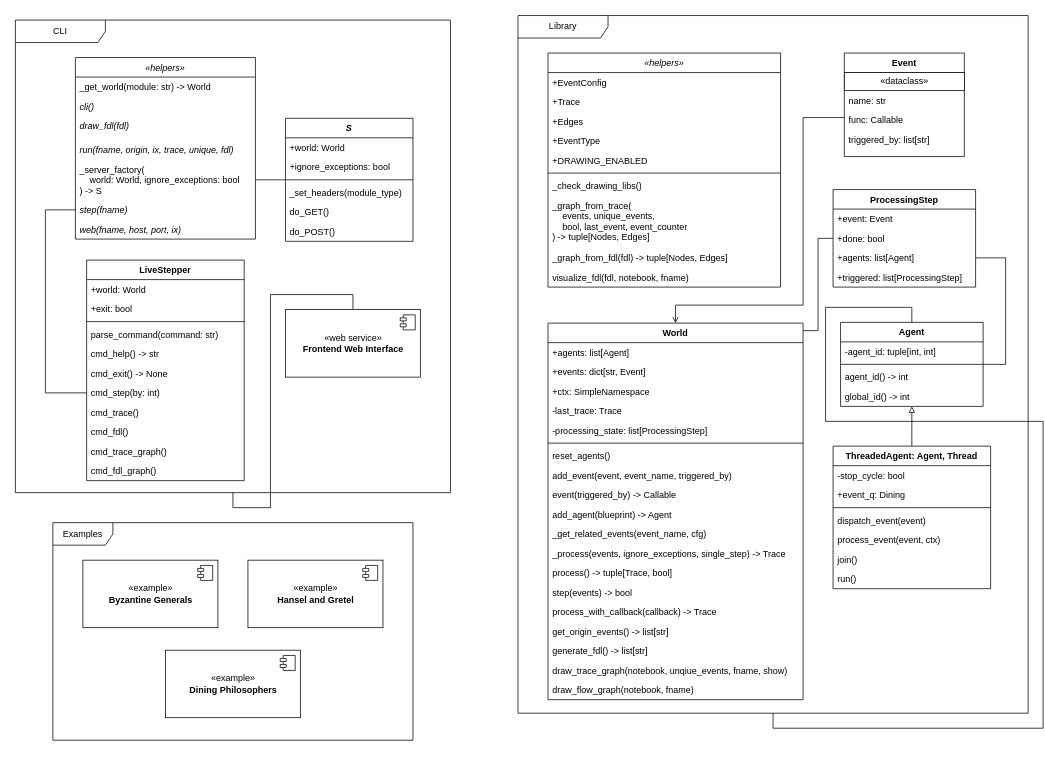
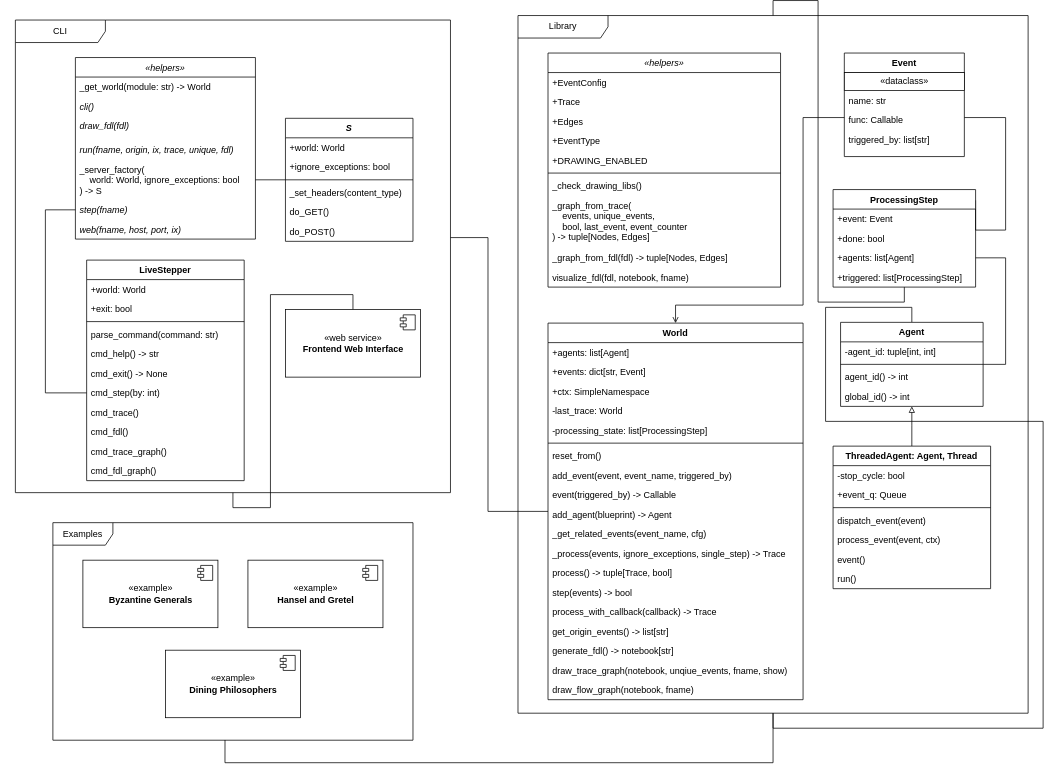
edge "Event" -- "ProcessingStep": added
node "_set_headers(module_type)": label "_set_headers(module_type)" -> "_set_headers(content_type)"
edge "ProcessingStep" -- "World": now "ProcessingStep" -- "Library"
edge "CLI" -- "World": added
node "-last_trace: Trace": label "-last_trace: Trace" -> "-last_trace: World"
node "reset_agents()": label "reset_agents()" -> "reset_from()"
node "+event_q: Dining": label "+event_q: Dining" -> "+event_q: Queue"
node "join()": label "join()" -> "event()"
node "generate_fdl() -> list[str]": label "generate_fdl() -> list[str]" -> "generate_fdl() -> notebook[str]"
edge "Library" -- "Examples": added
